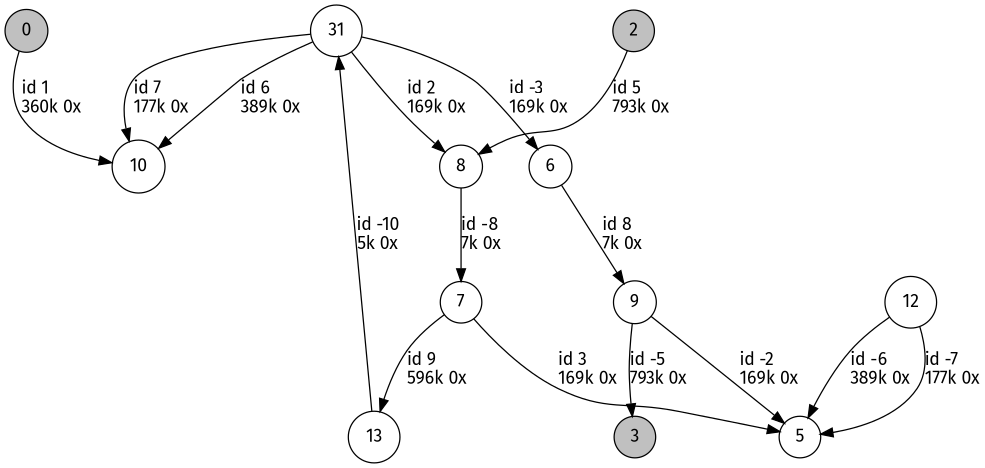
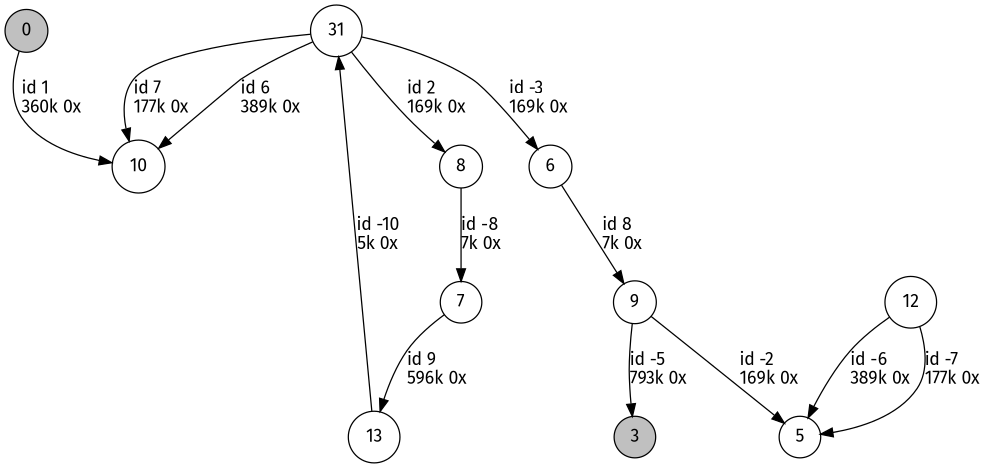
node "2": removed
edge "7" -> "5": removed, label "id 3 169k 0x"
